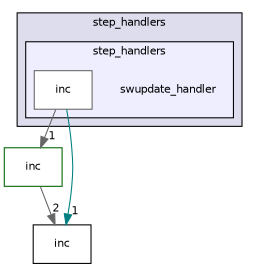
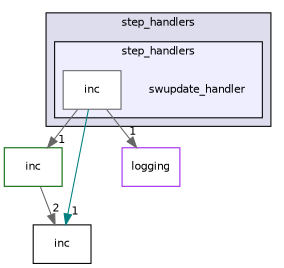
node "logging": added
